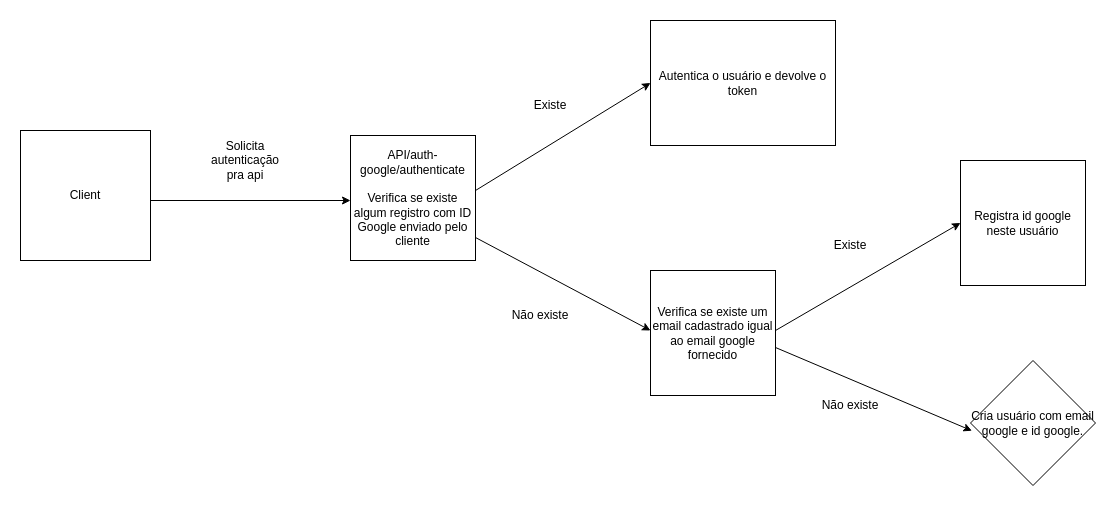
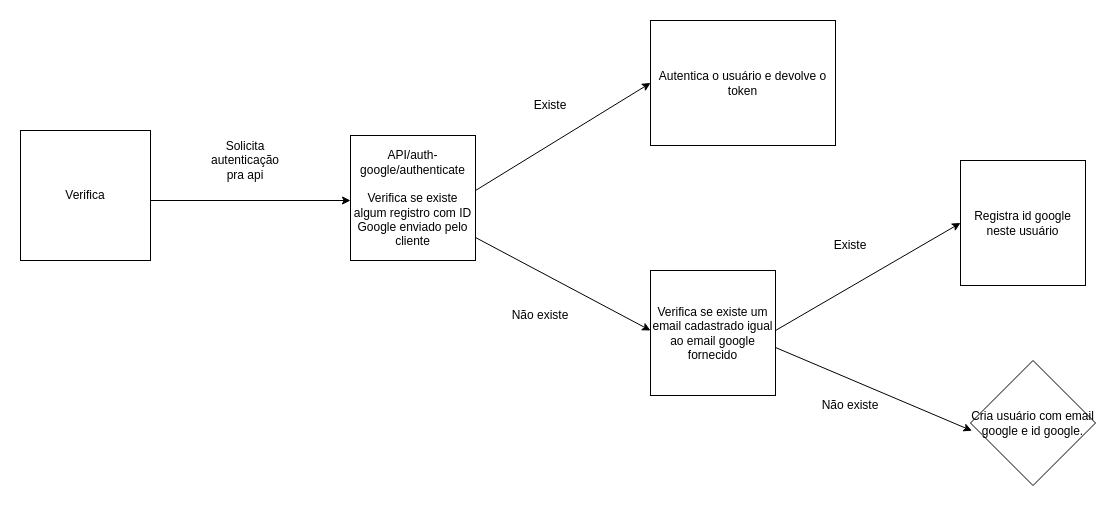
node "Client": label "Client" -> "Verifica"
